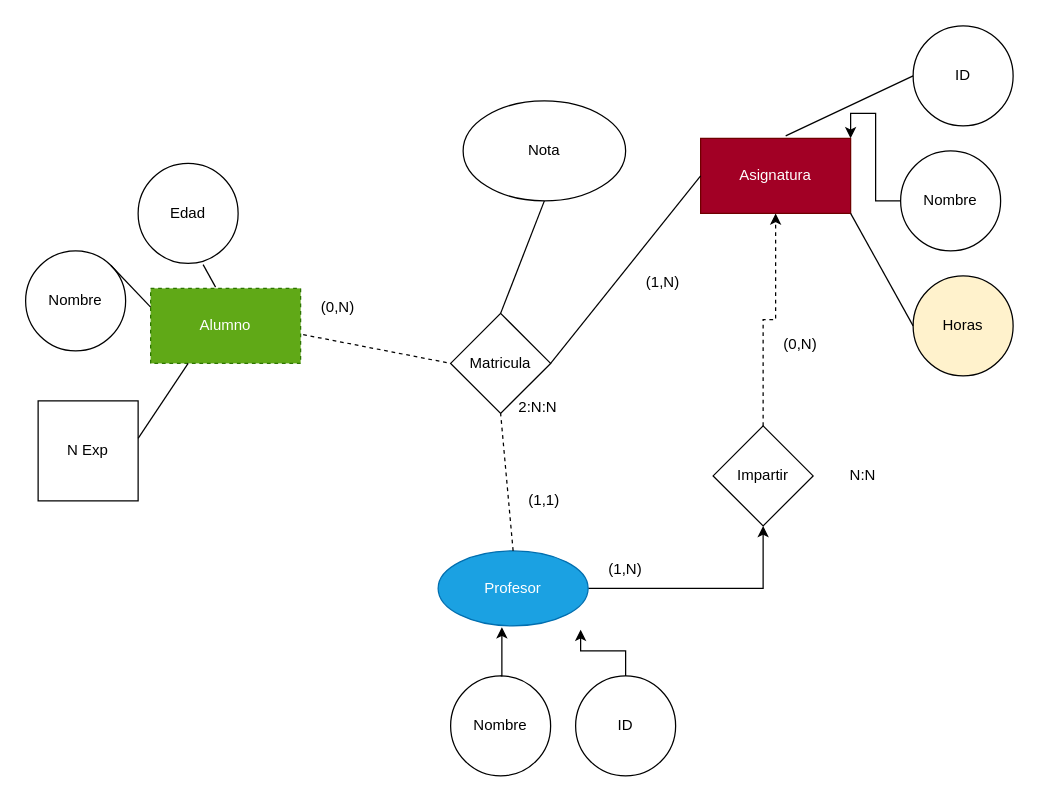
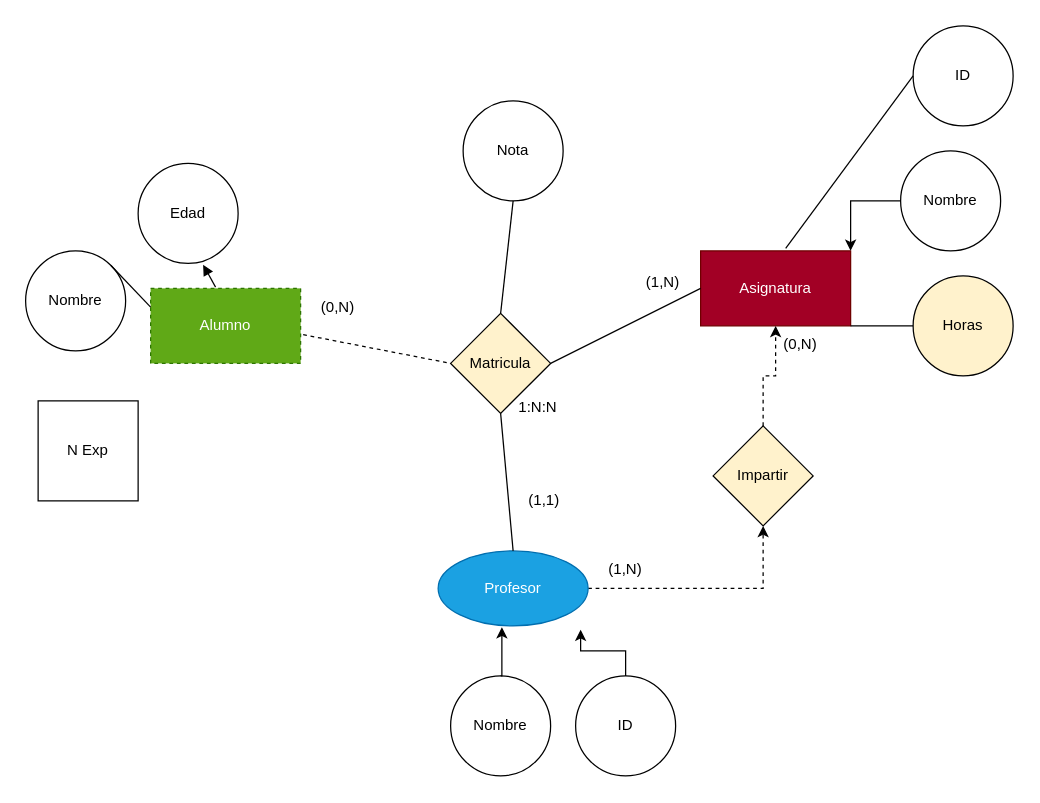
node "Nota": size 163x100 -> 100x100
node "Asignatura": moved (776, 176) -> (776, 288)
edge "Edad" -- "Alumno": arrowhead none -> block
node "Matricula": fillcolor #ffffff -> #fff2cc
edge "Alumno" -- "N Exp": removed
node "2:N:N": label "2:N:N" -> "1:N:N"
node "Impartir": fillcolor #ffffff -> #fff2cc
node "N:N": removed
edge "Matricula" -- "Profesor": style dashed -> solid
edge "Profesor" -> "Impartir": style solid -> dashed
